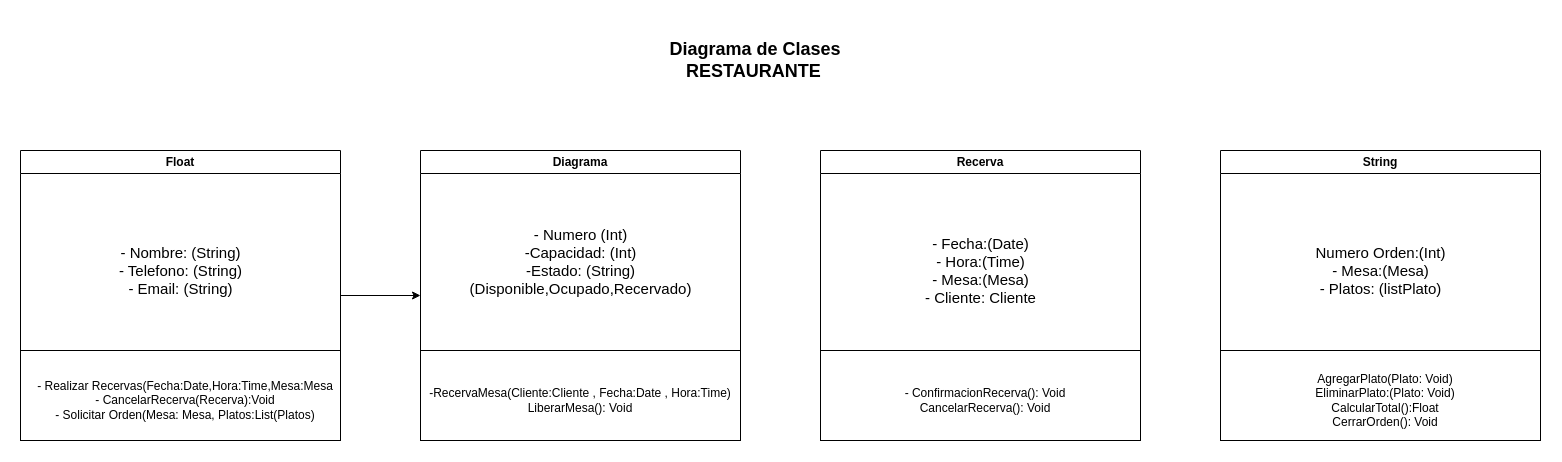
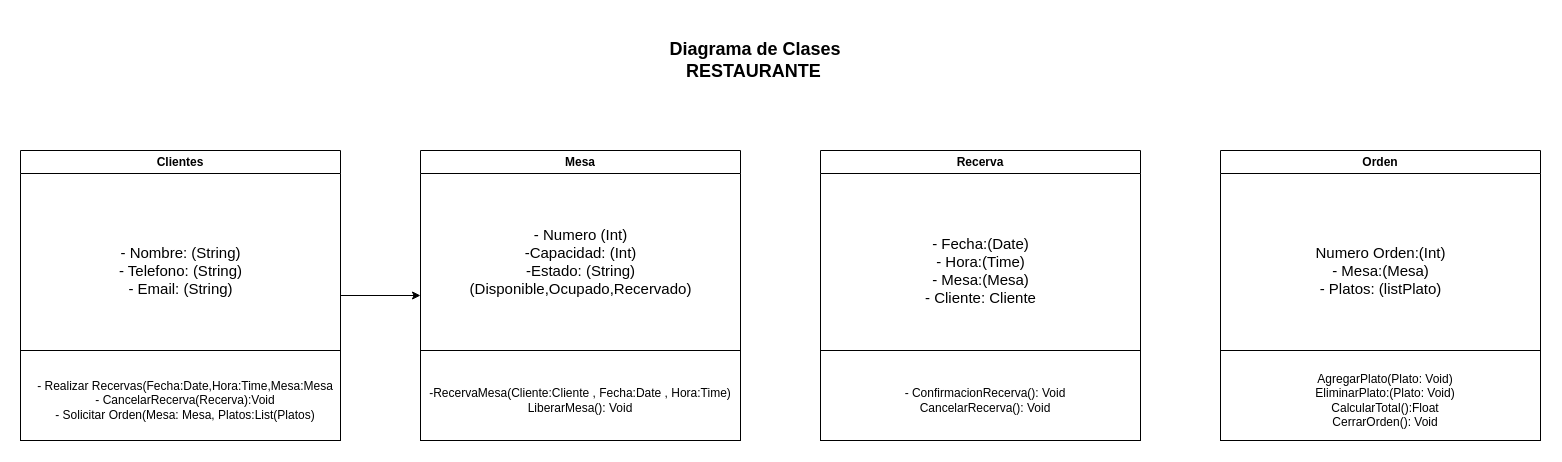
node "Float": label "Float" -> "Clientes"
node "Diagrama": label "Diagrama" -> "Mesa"
node "String": label "String" -> "Orden"
